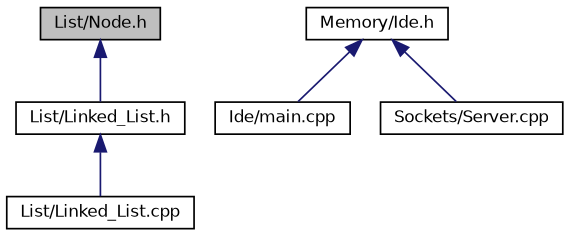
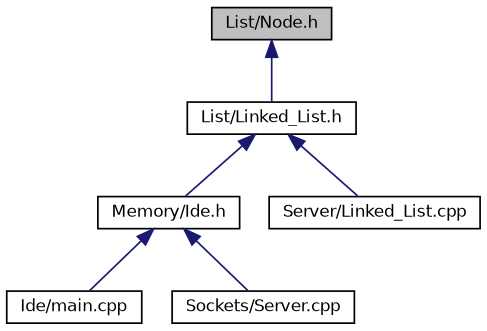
edge "Memory/Ide.h" -> "List/Linked_List.h": added
node "List/Linked_List.cpp": label "List/Linked_List.cpp" -> "Server/Linked_List.cpp"
